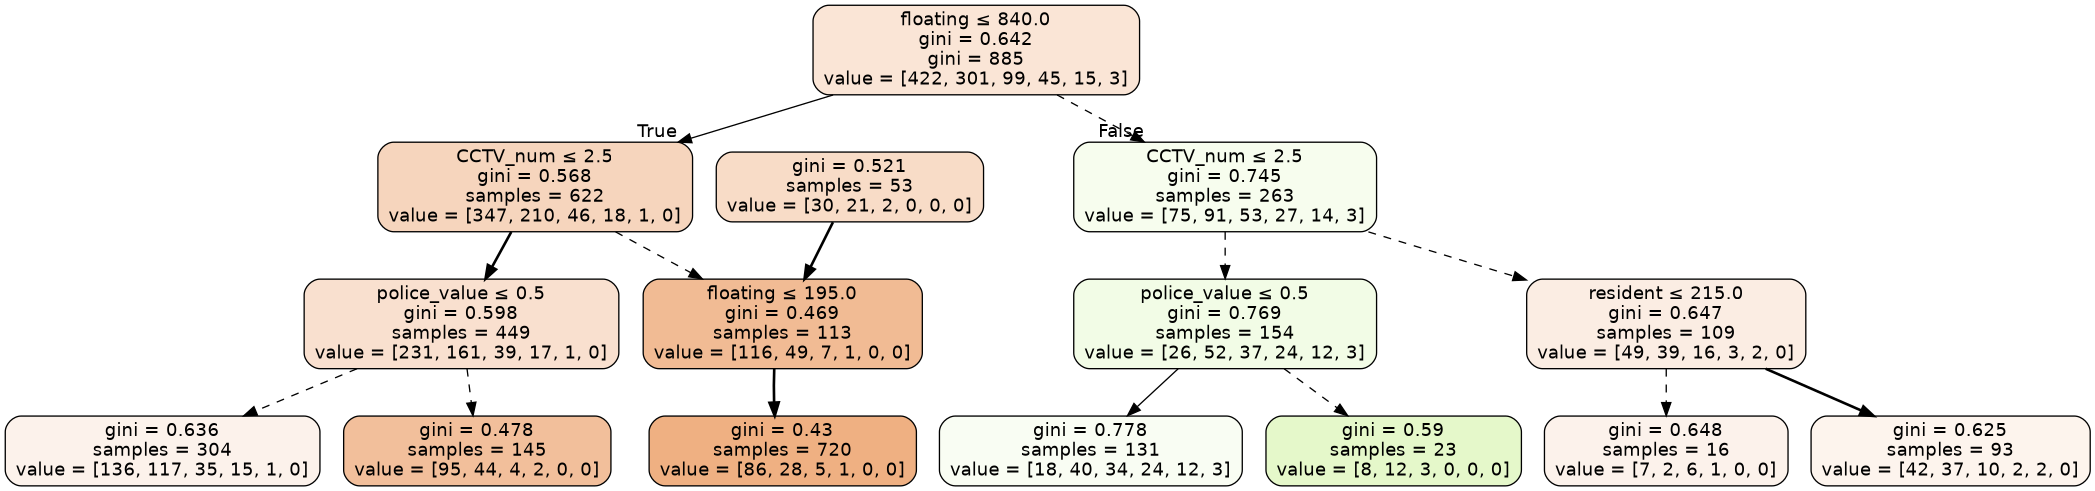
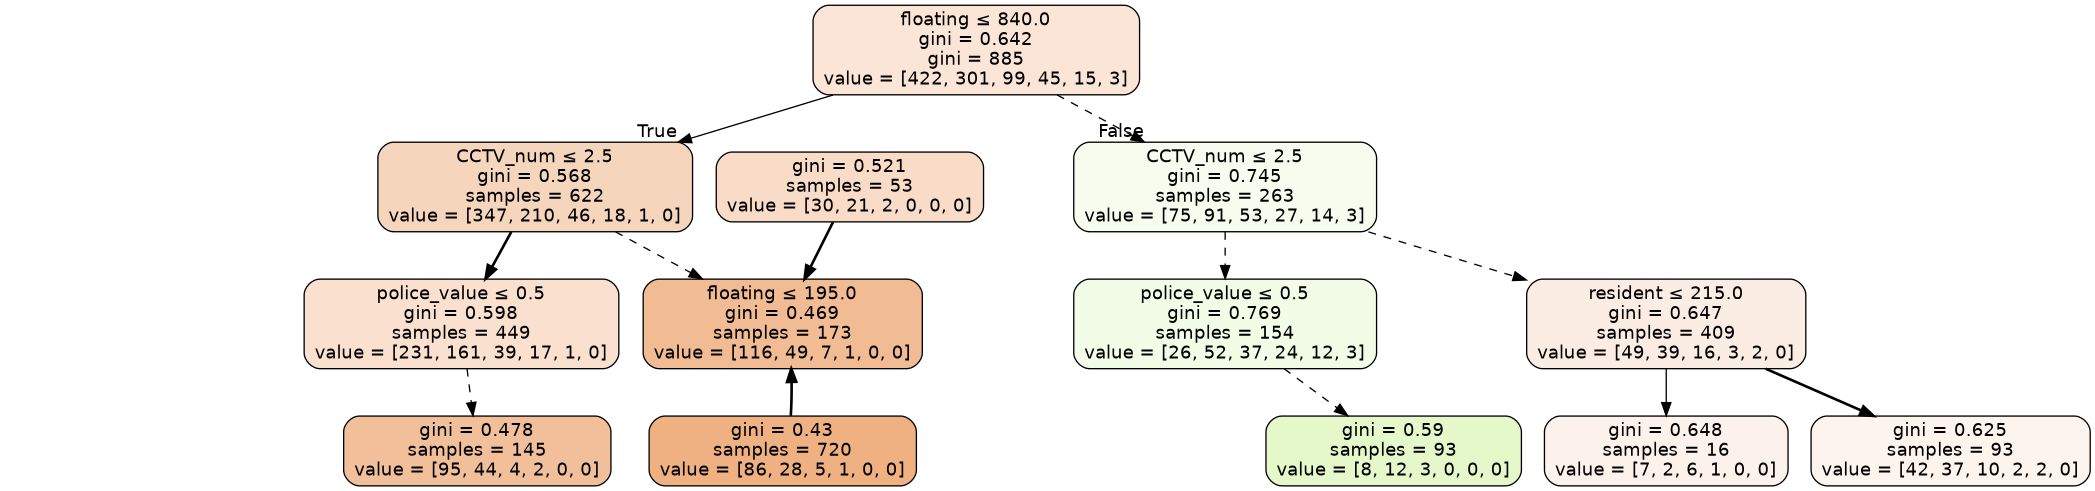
node "floating ≤ 195.0": text "samples = 113" -> "samples = 173"
node "resident ≤ 215.0": text "samples = 109" -> "samples = 409"
edge "floating ≤ 195.0" -> "gini = 0.43": reversed
edge "resident ≤ 215.0" -> "gini = 0.648": style dashed -> solid
node "gini = 0.59": text "samples = 23" -> "samples = 93"
node "gini = 0.636": removed
node "gini = 0.778": removed
